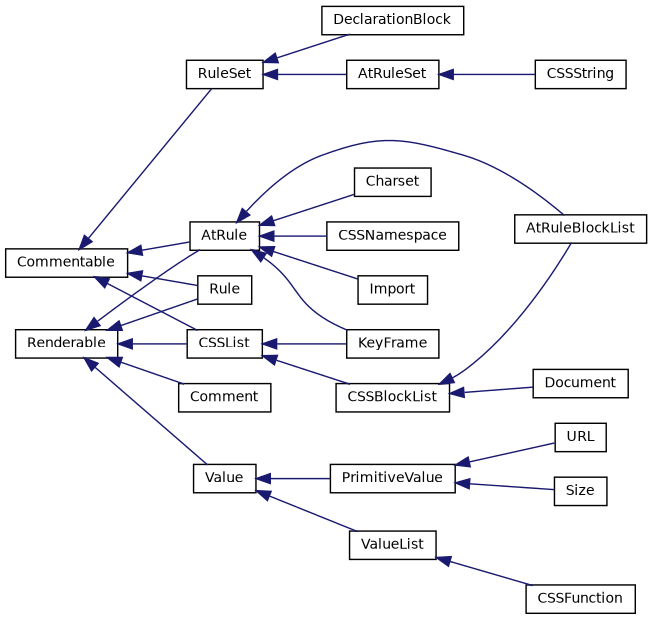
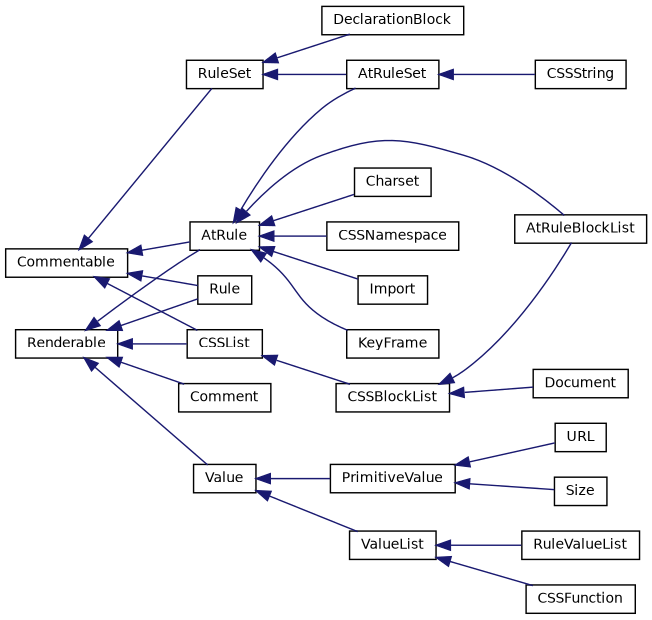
edge "AtRuleSet" -> "AtRule": added
edge "KeyFrame" -> "CSSList": removed
node "RuleValueList": added
